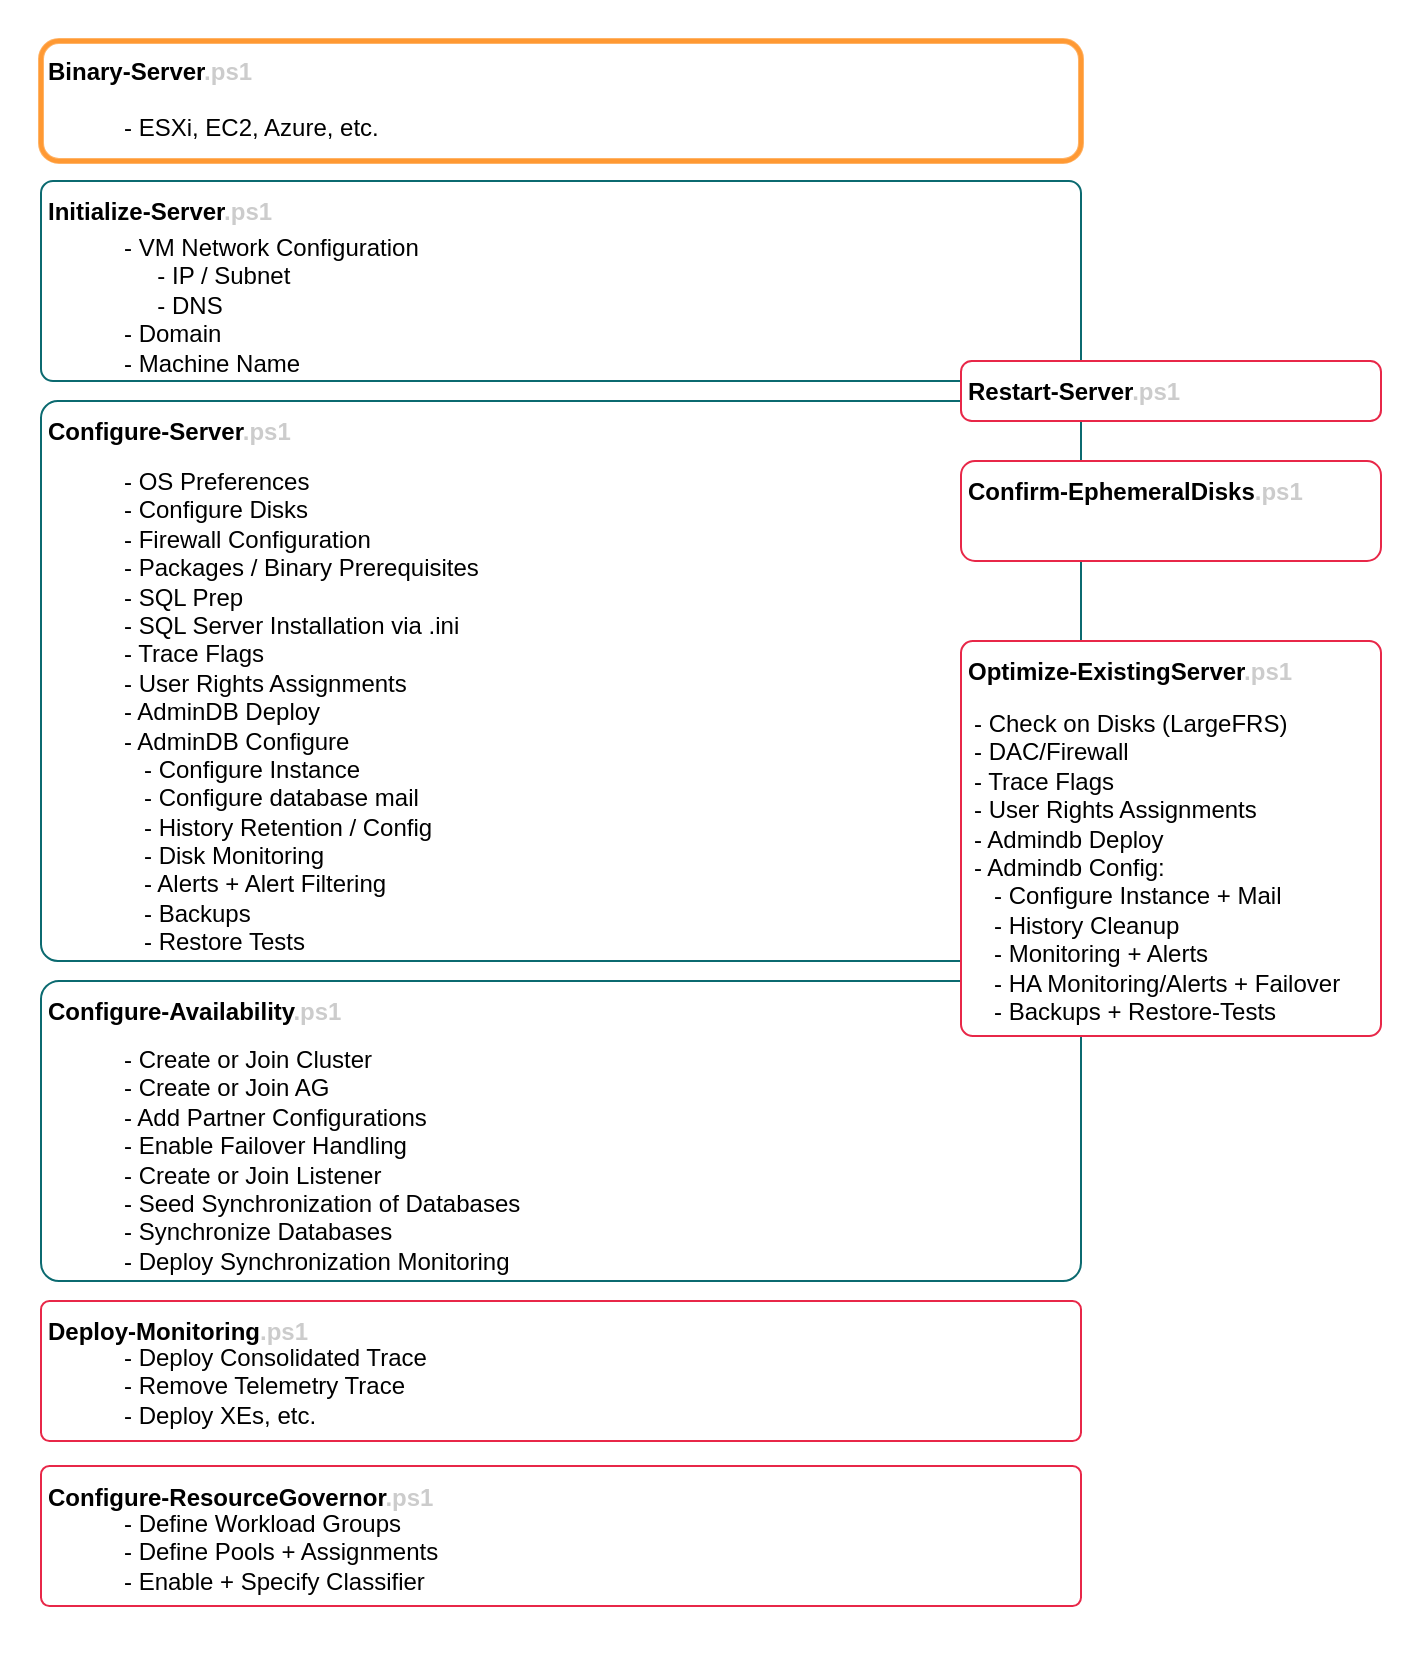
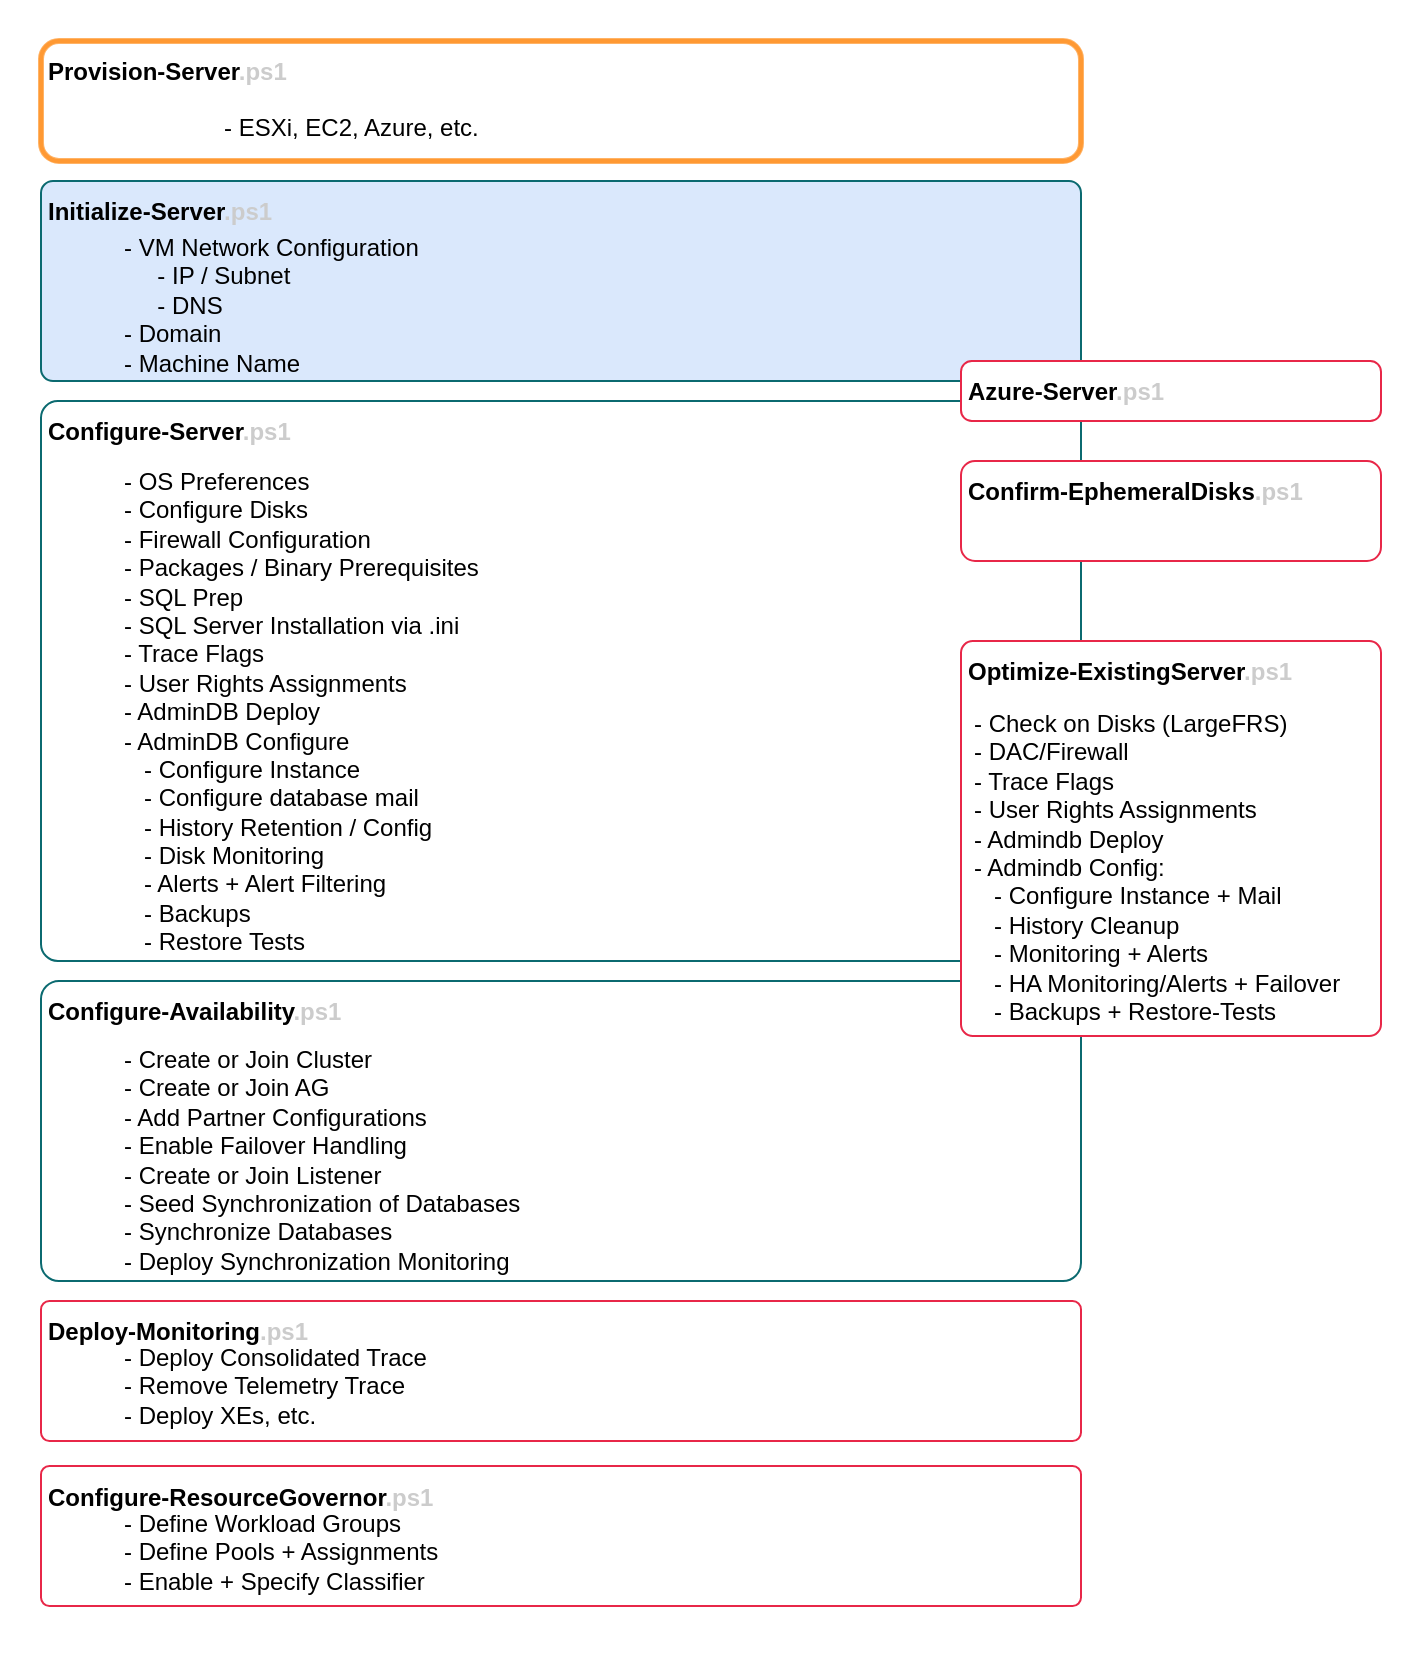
node "Binary-Server.ps1": label "Binary-Server.ps1" -> "Provision-Server.ps1"
node "- ESXi, EC2, Azure, etc.": moved (361, 121) -> (461, 121)
node "Initialize-Server.ps1": fillcolor #ffffff -> #dae8fc
node "Restart-Server.ps1": label "Restart-Server.ps1" -> "Azure-Server.ps1"
